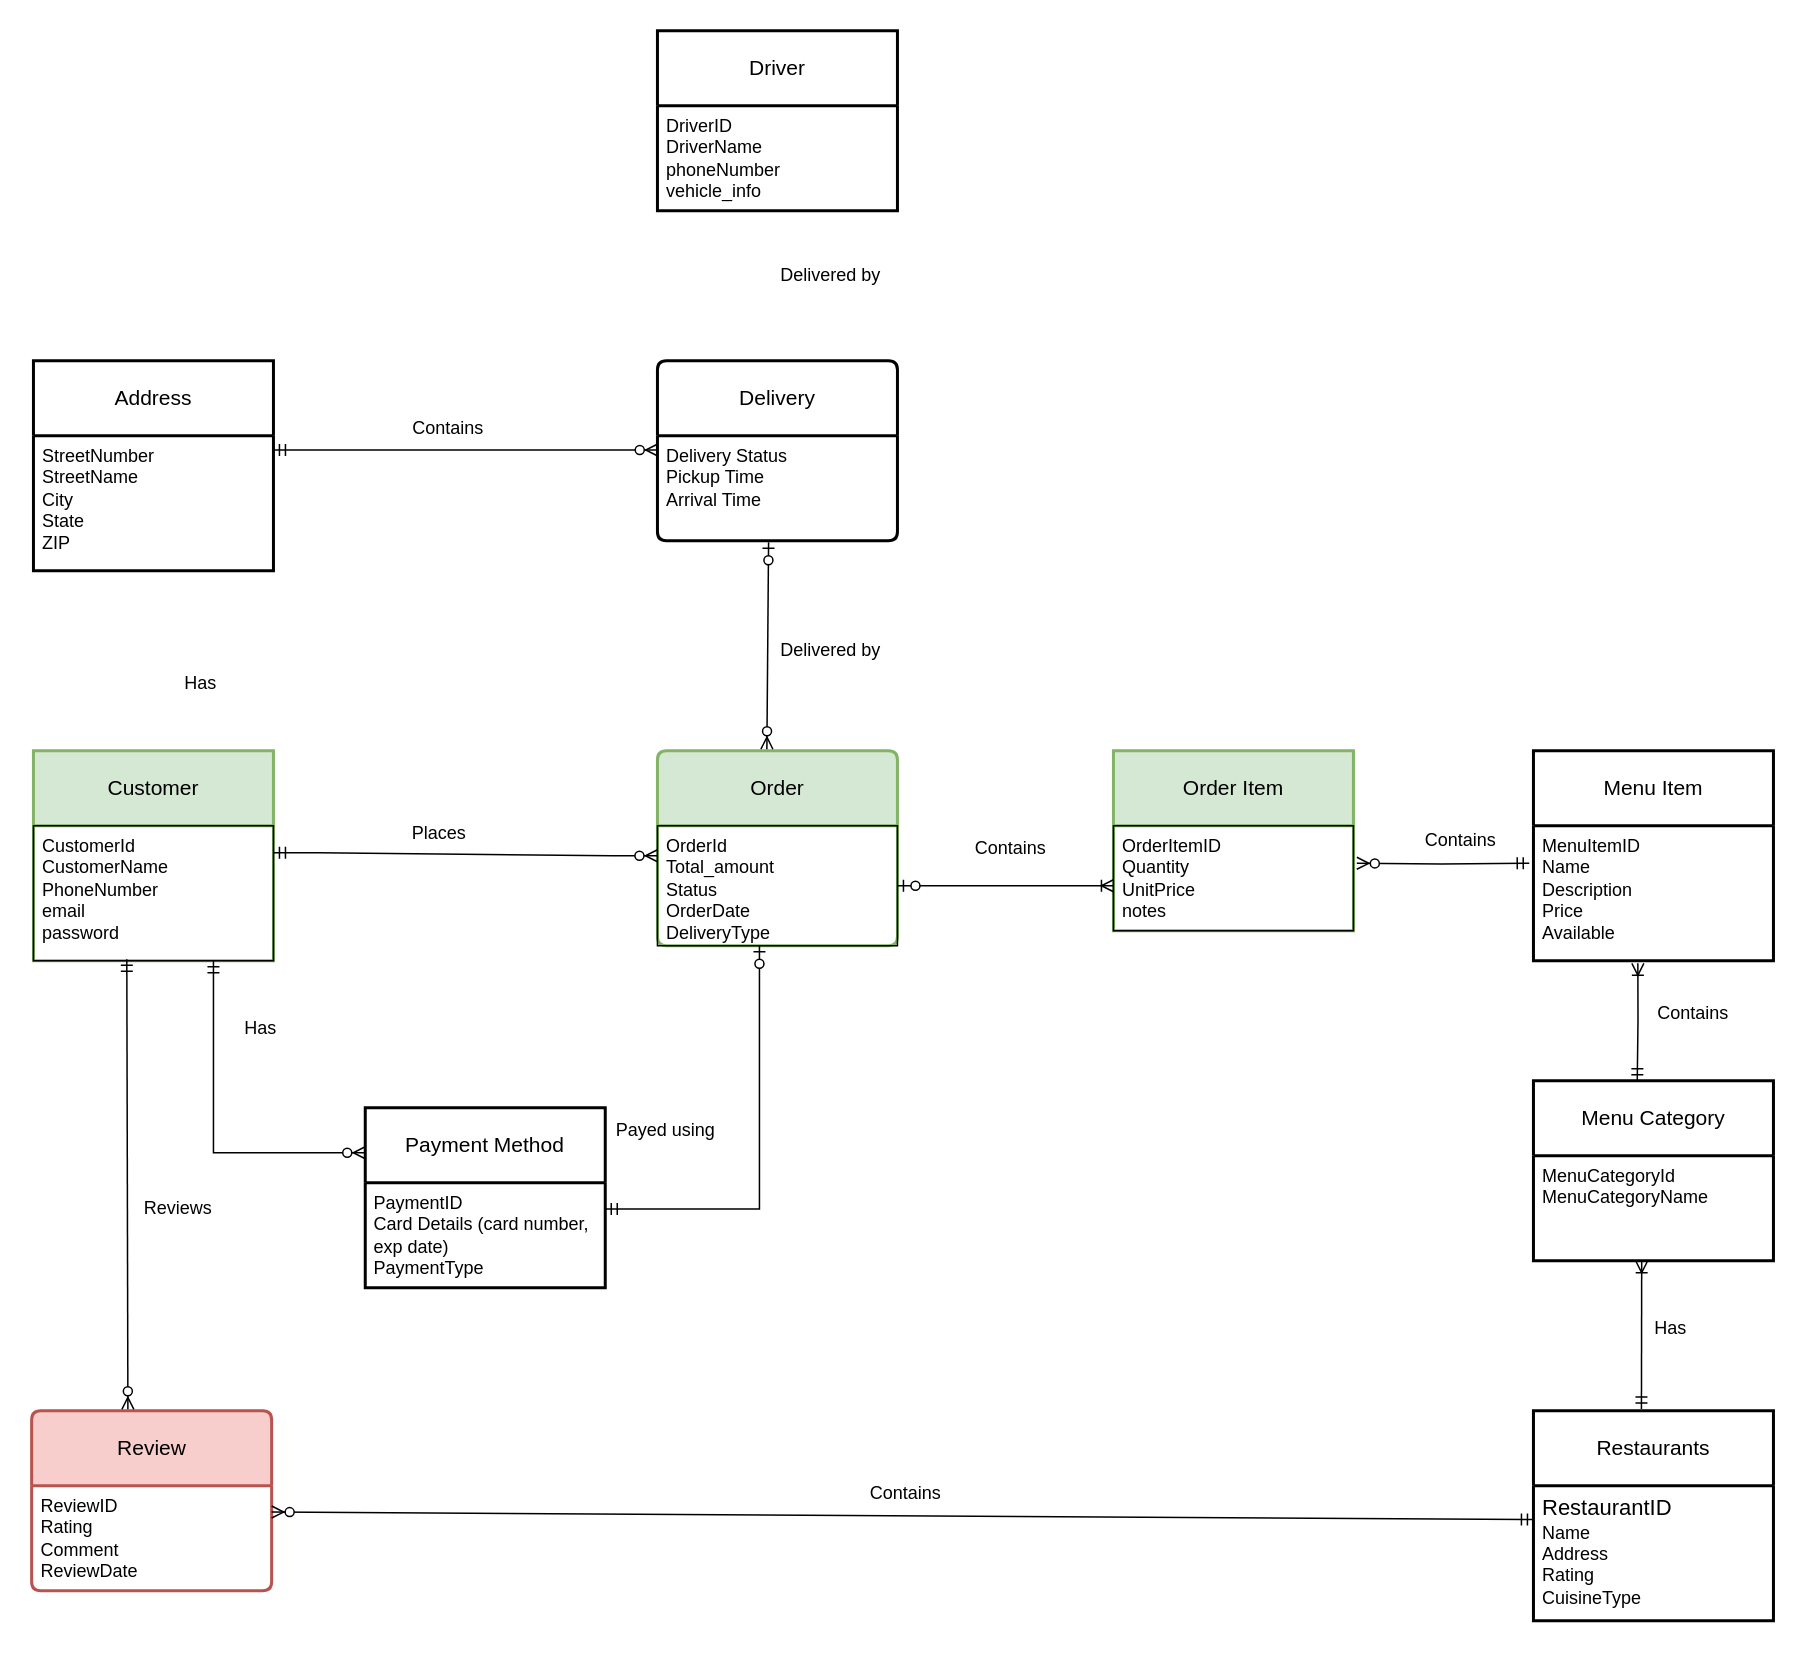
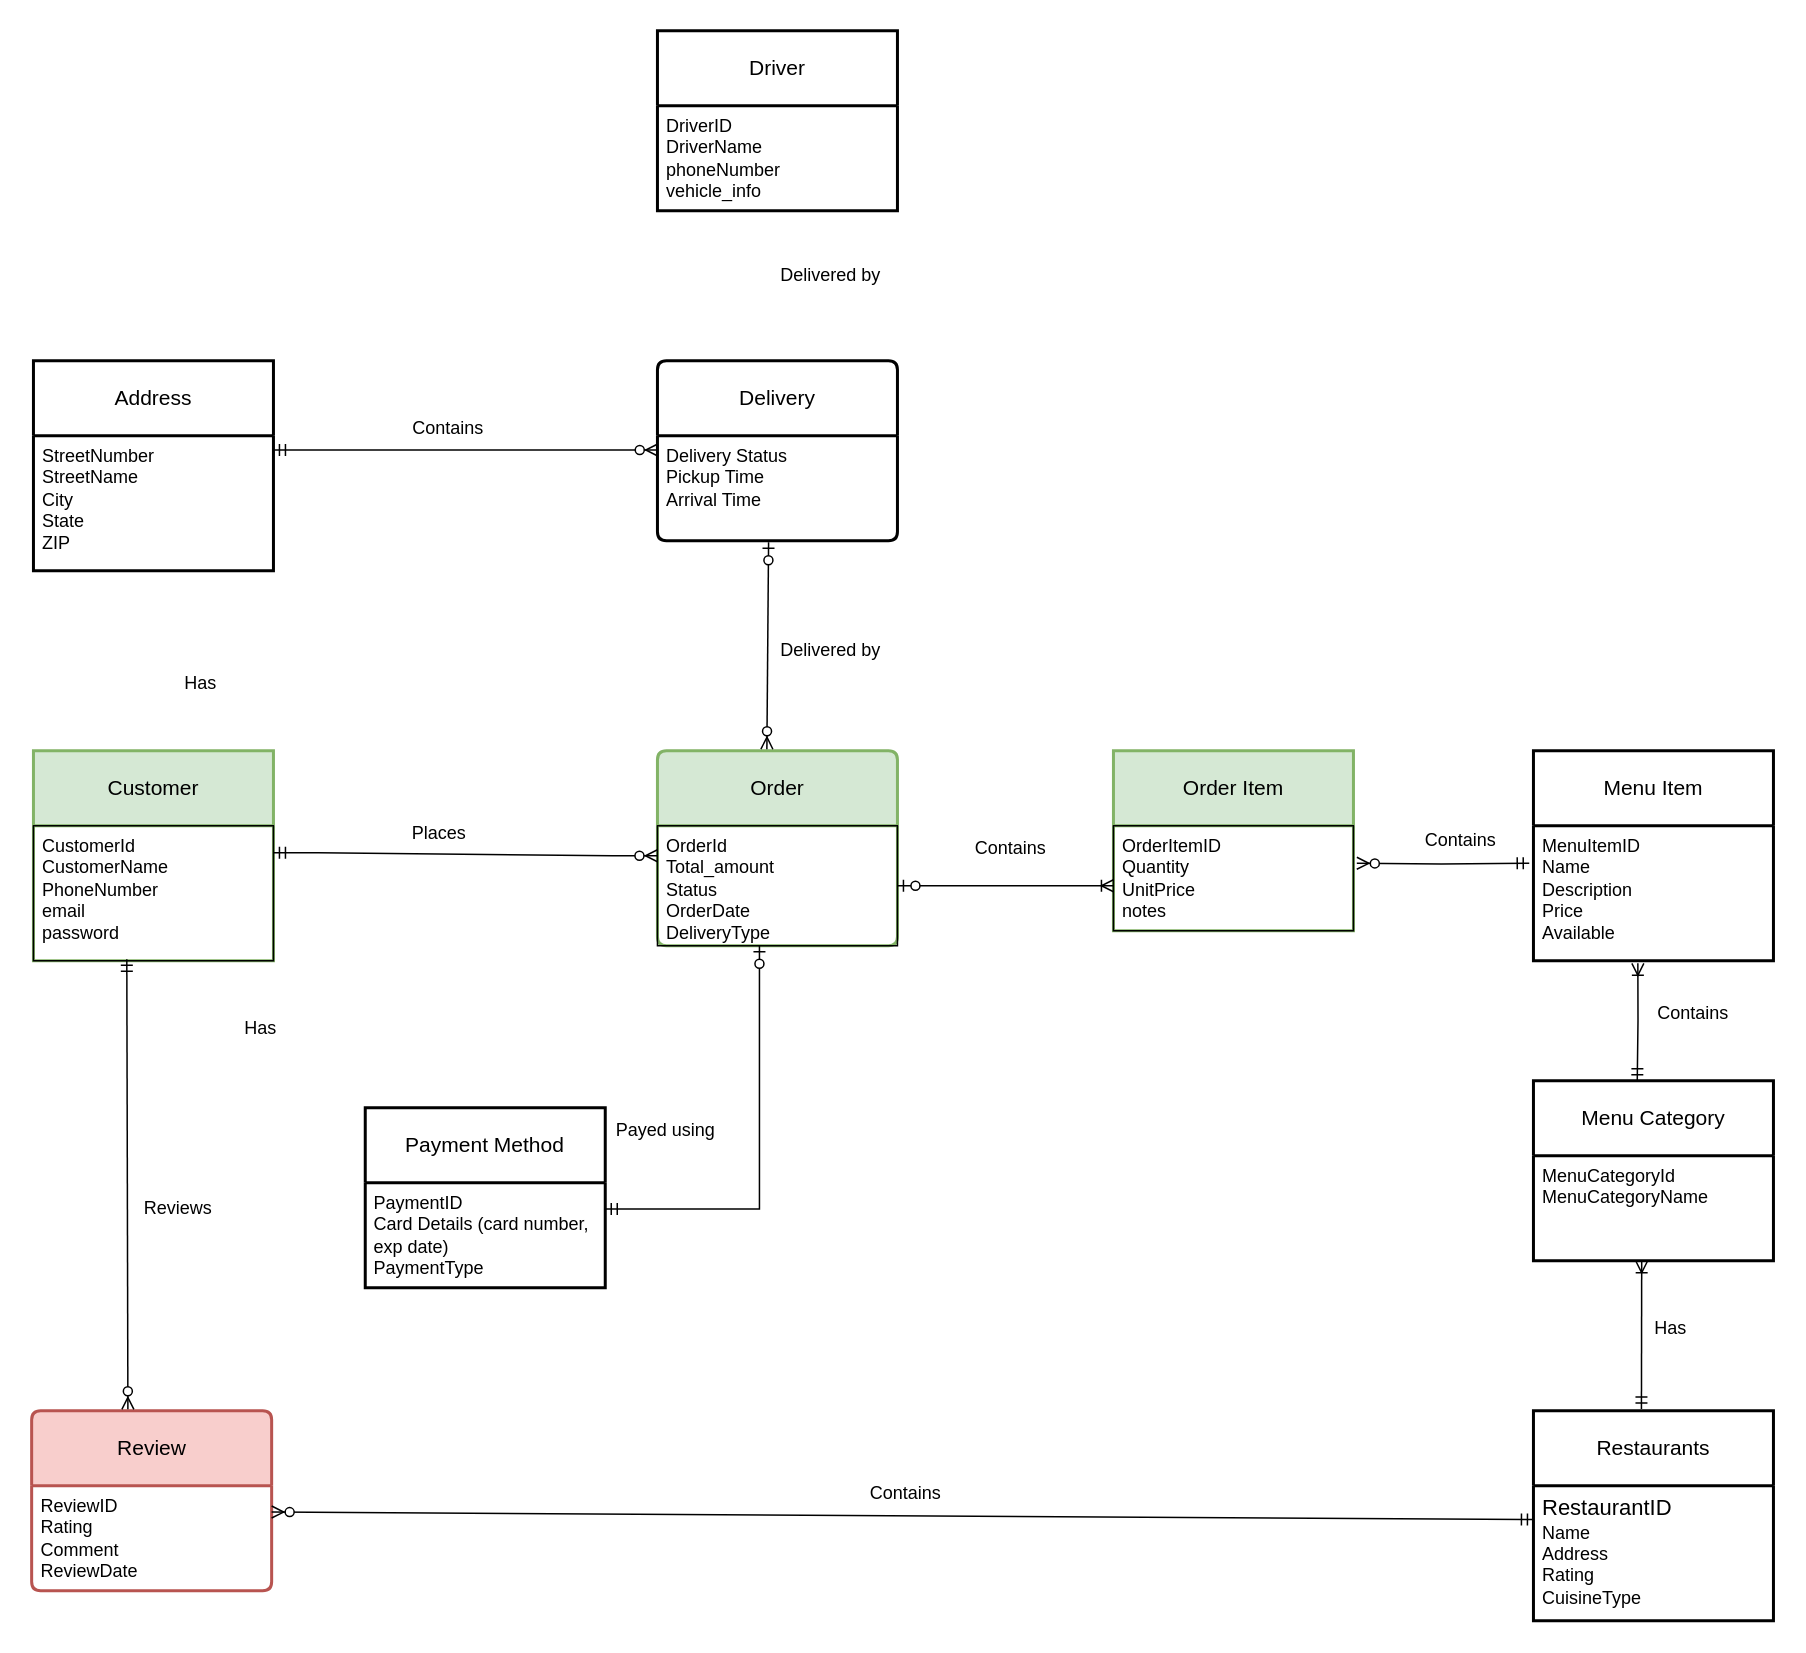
edge "CustomerId CustomerName PhoneNumber email password" -- "Payment Method": removed
